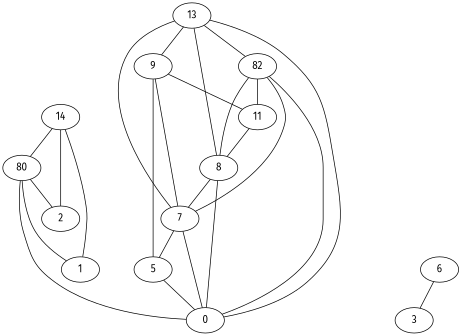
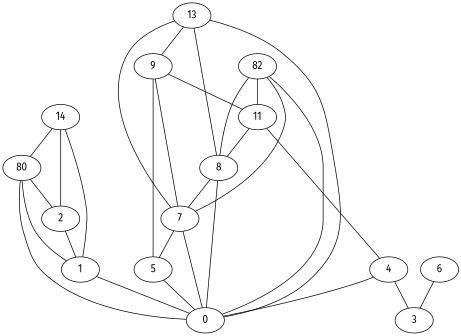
edge "82" -> "13": removed
edge "1" -> "2": added
node "4": added
edge "0" -> "1": added
